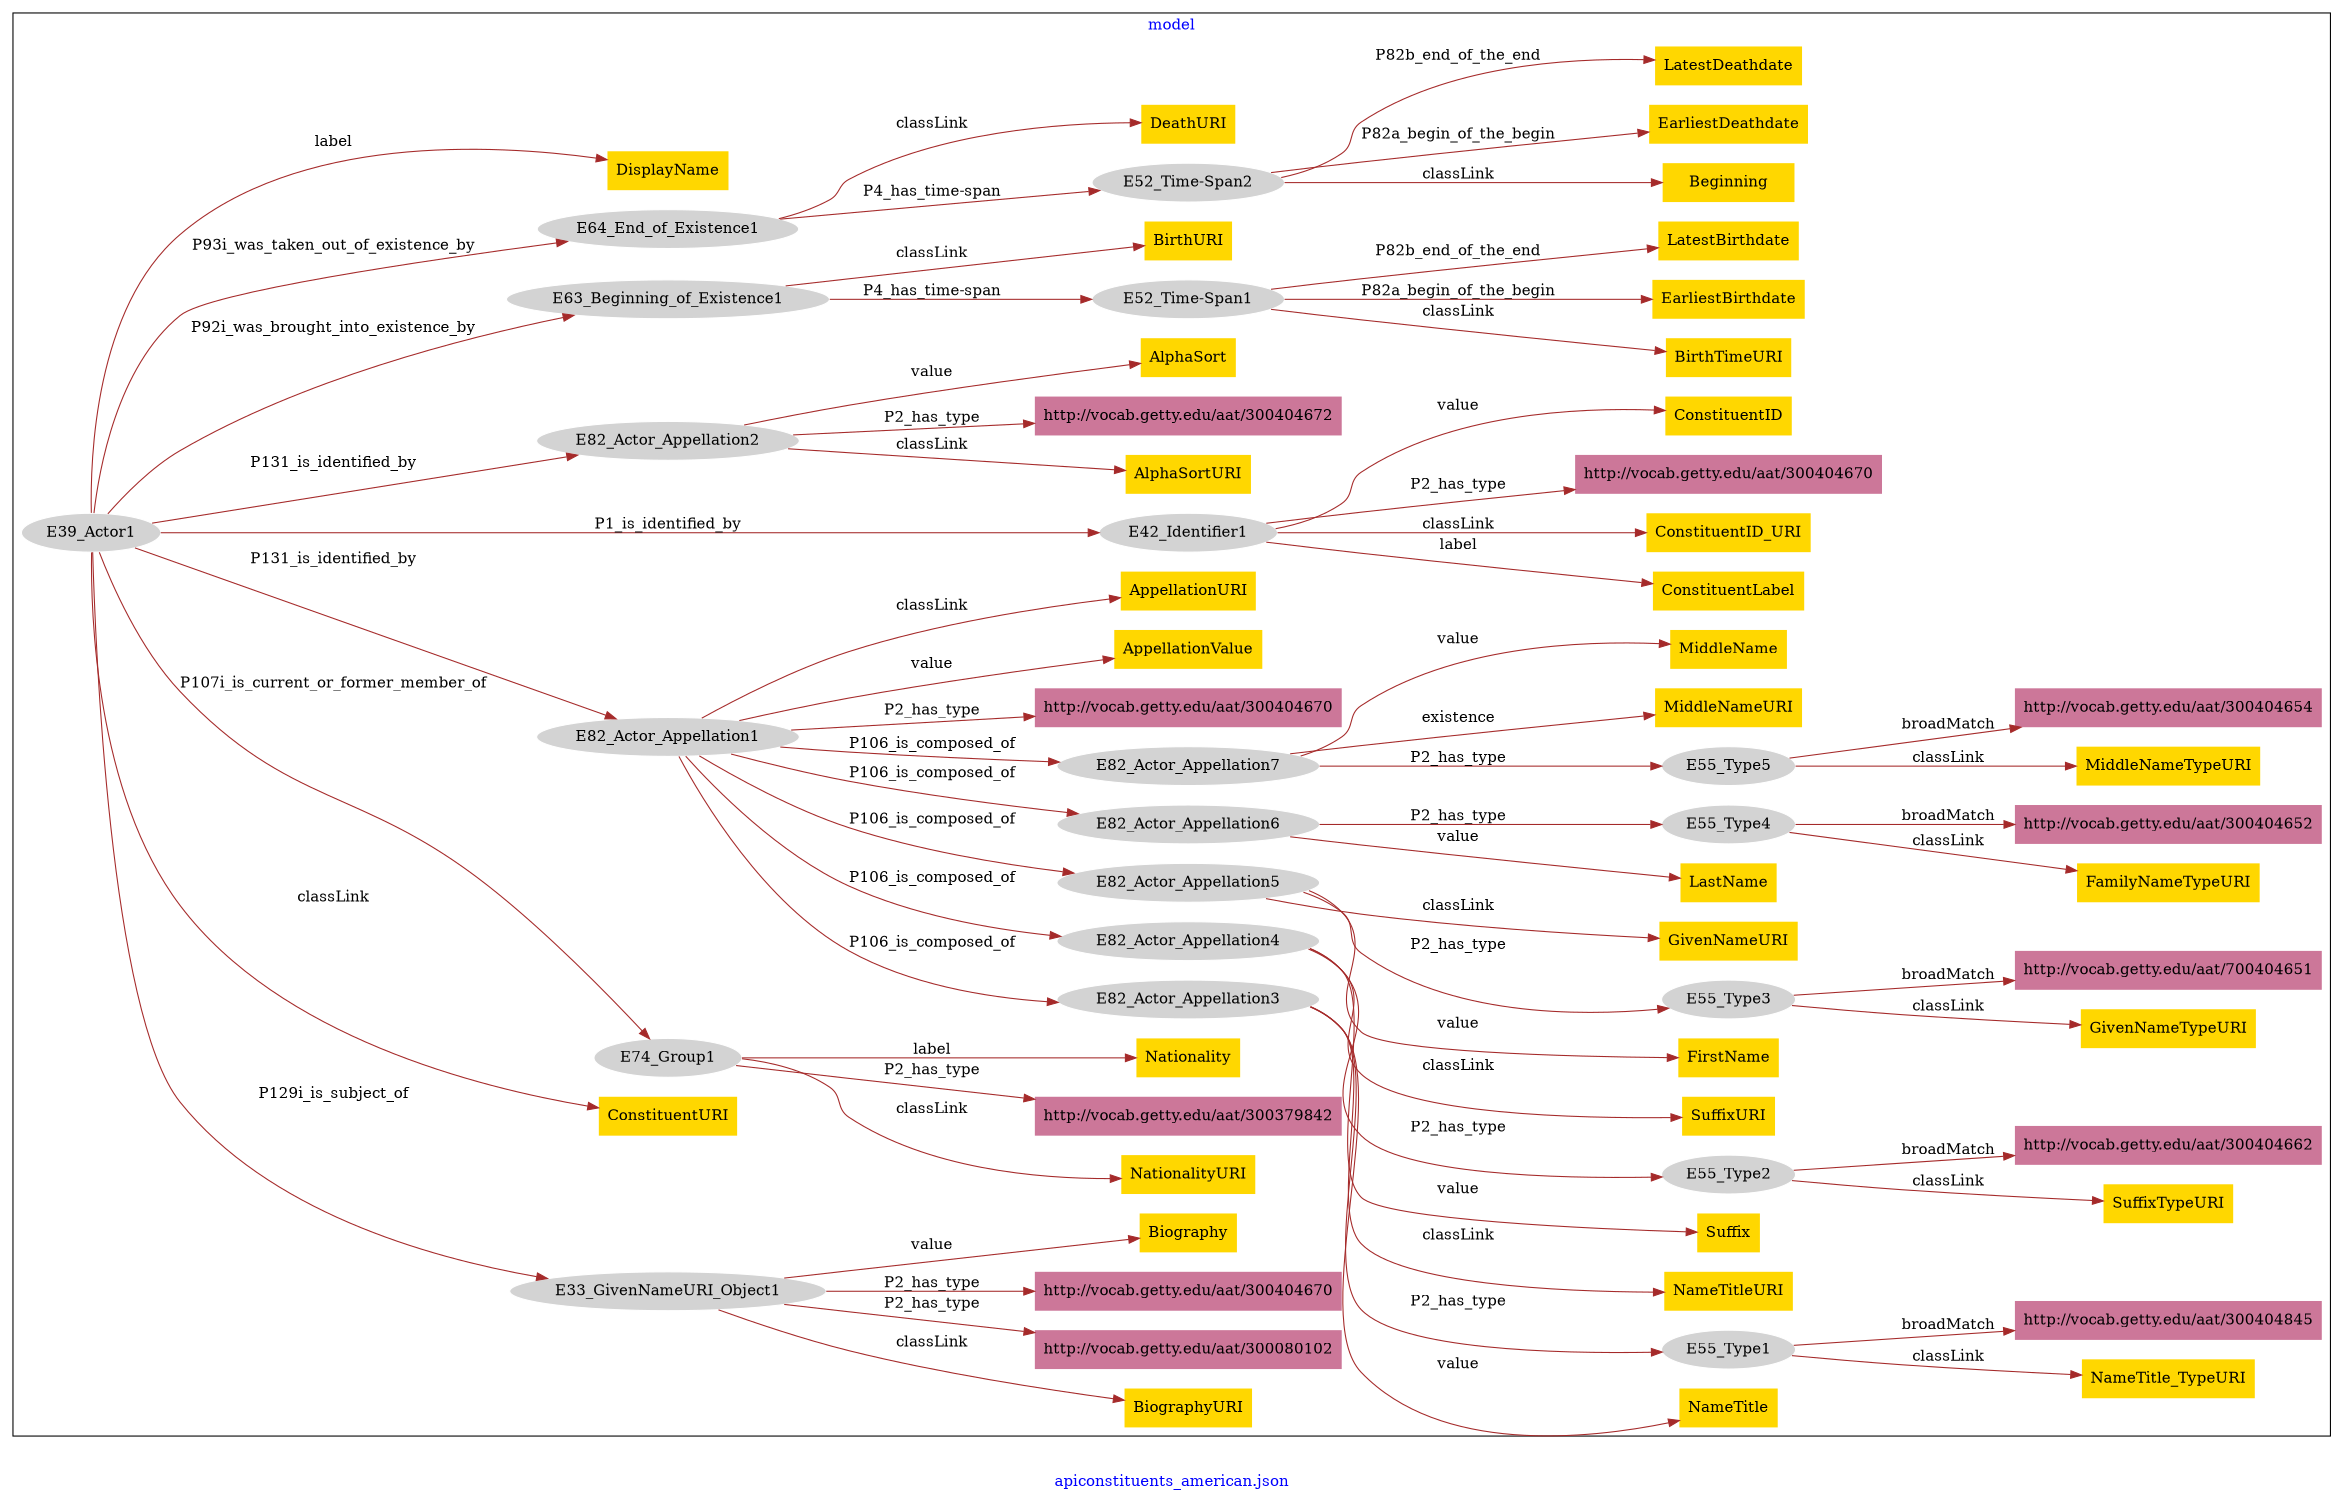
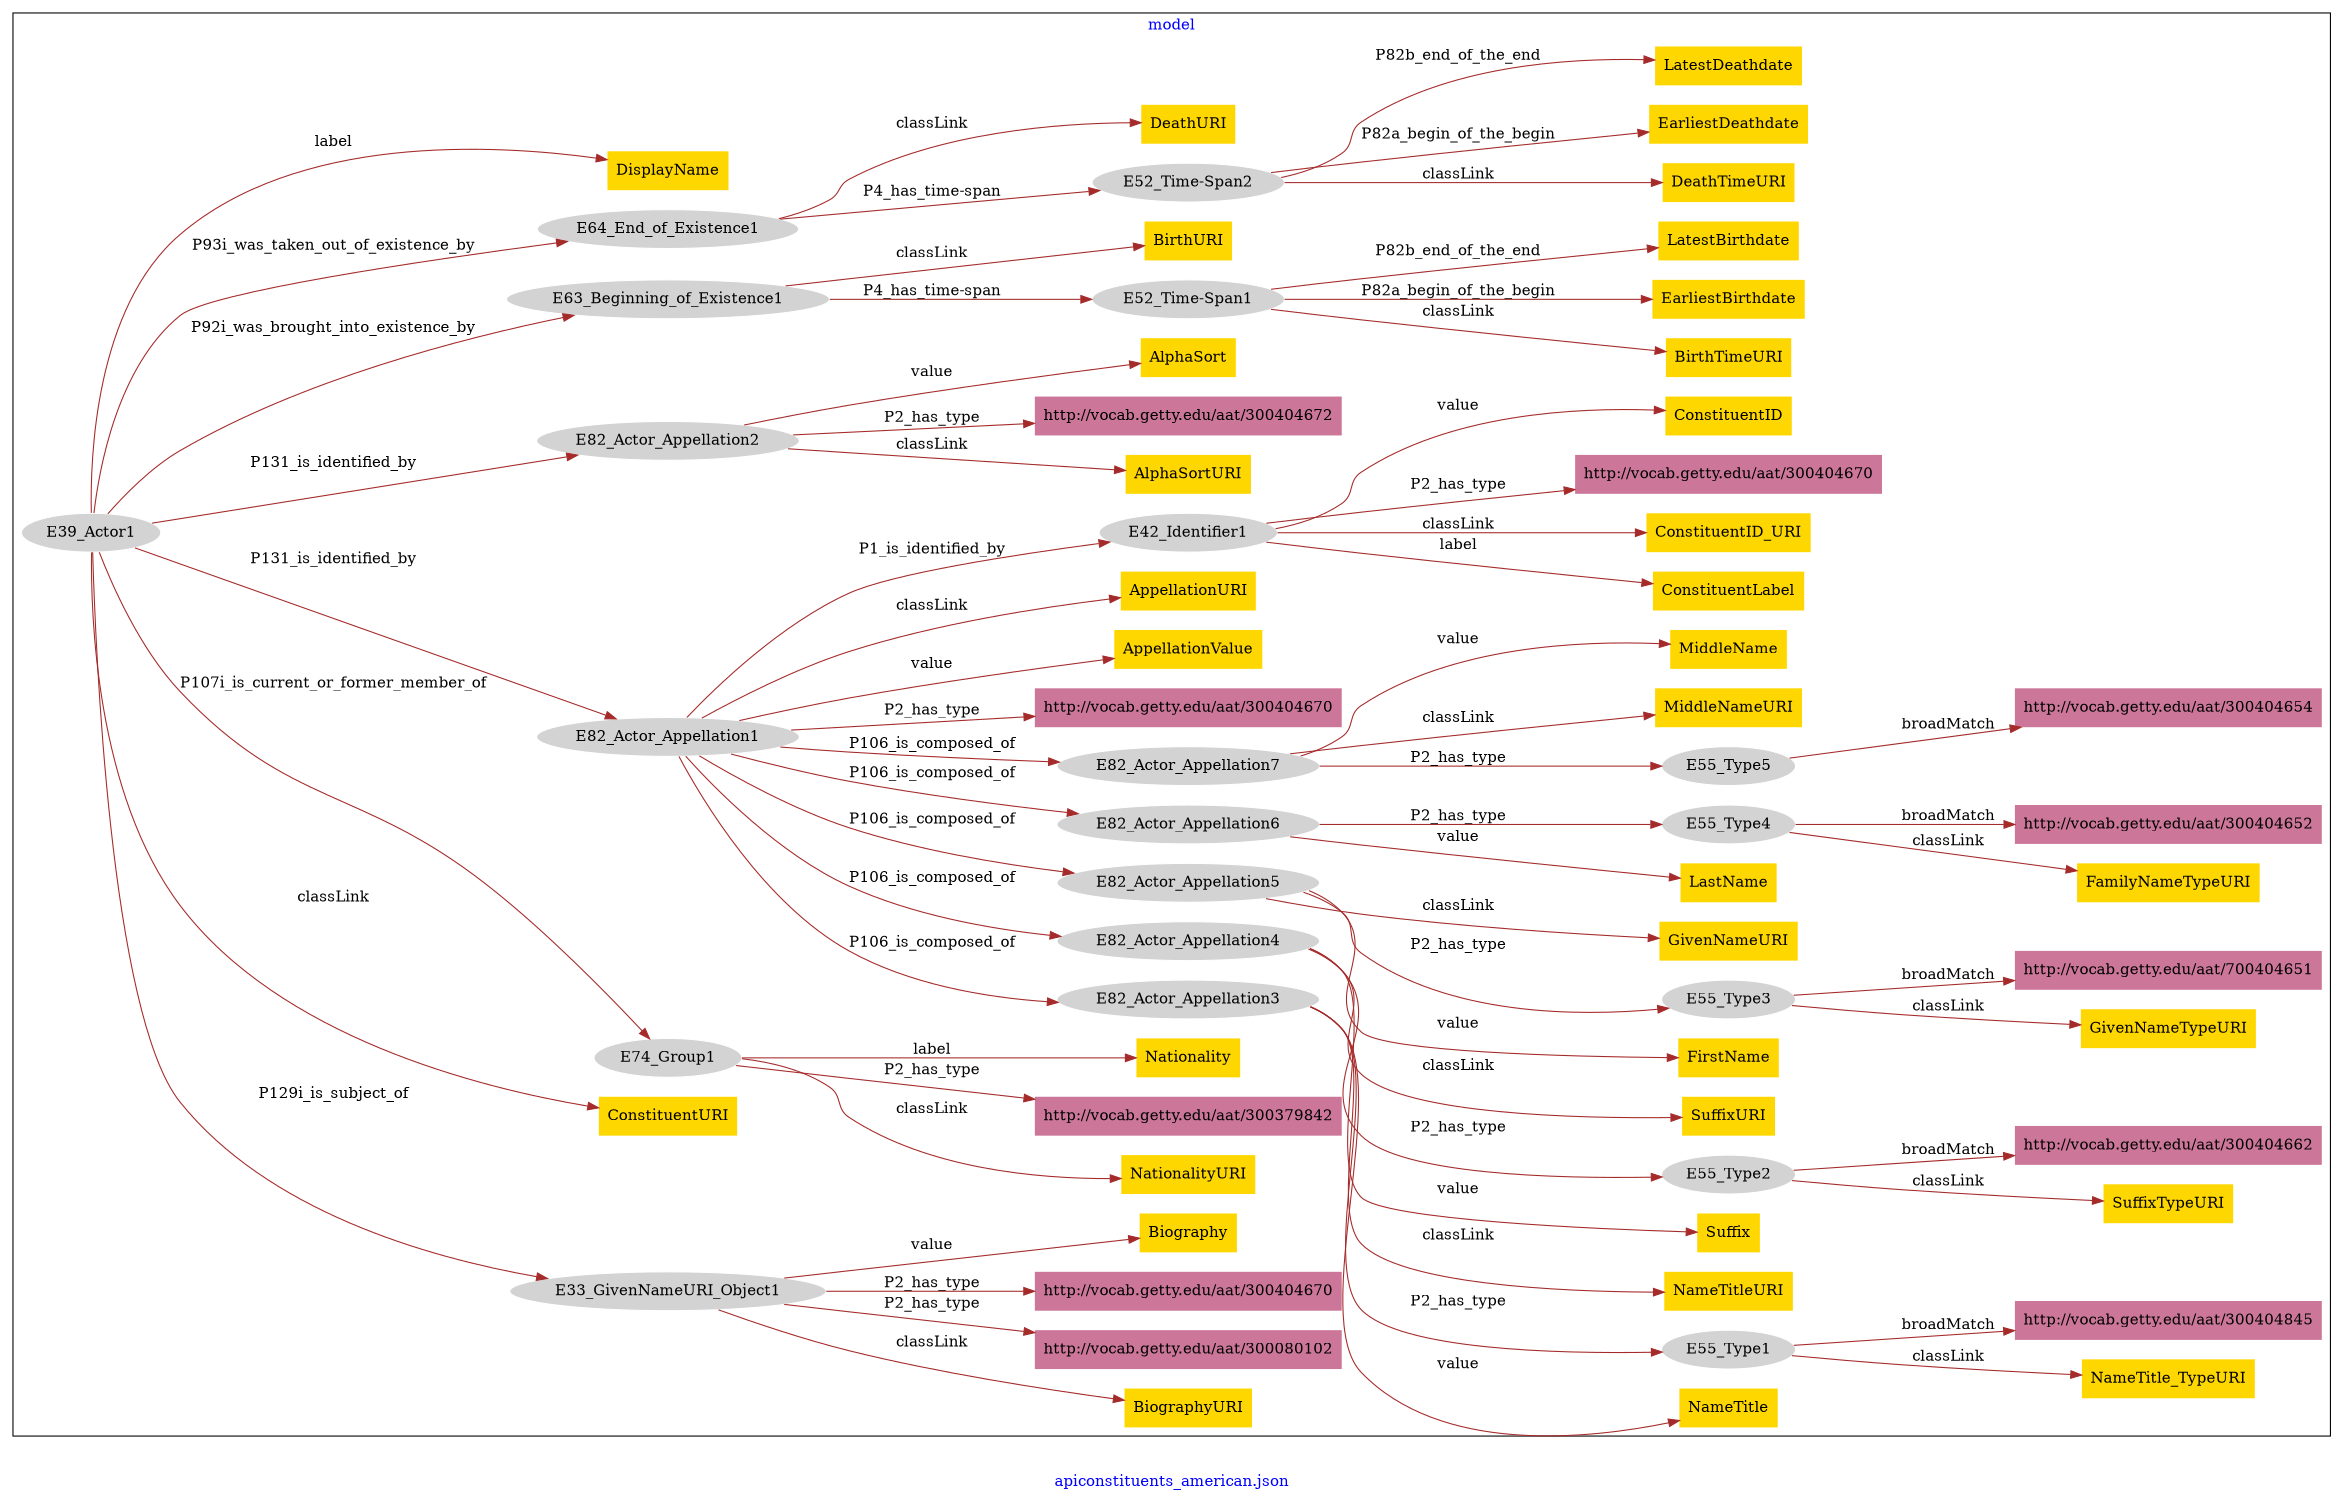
node "Beginning": label "Beginning" -> "DeathTimeURI"
edge "E39_Actor1" -> "E42_Identifier1": now "E82_Actor_Appellation1" -> "E42_Identifier1"
edge "E82_Actor_Appellation7" -> "MiddleNameURI": label "existence" -> "classLink"
node "MiddleNameTypeURI": removed
